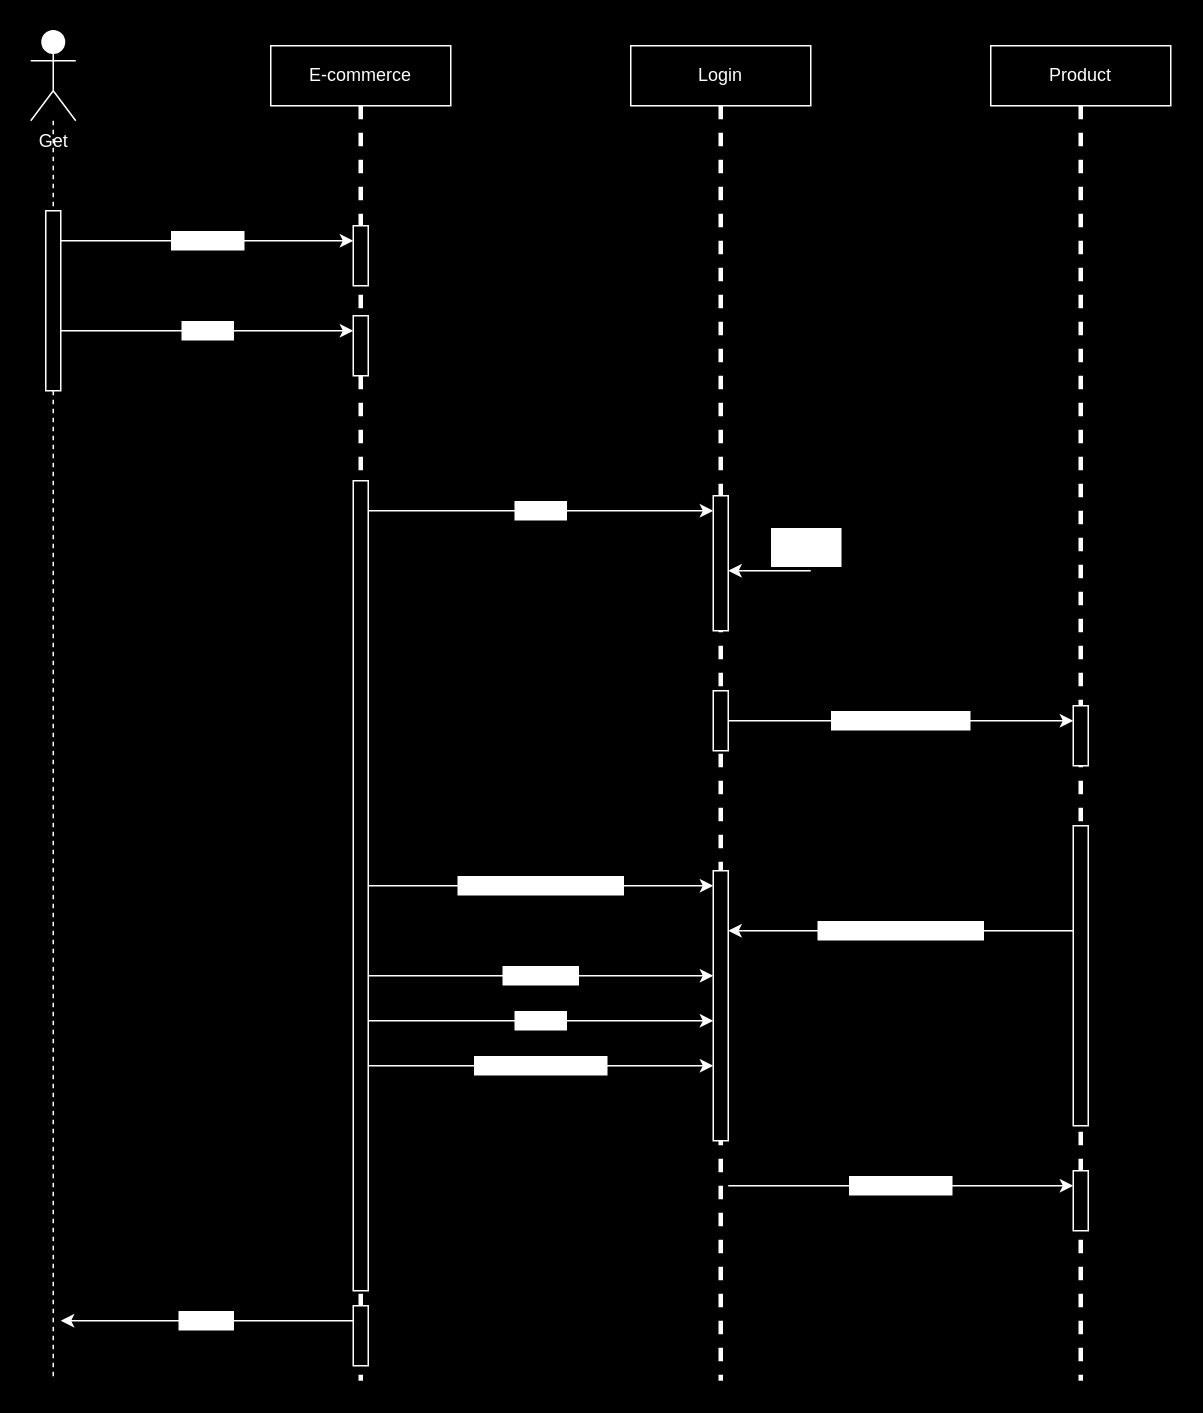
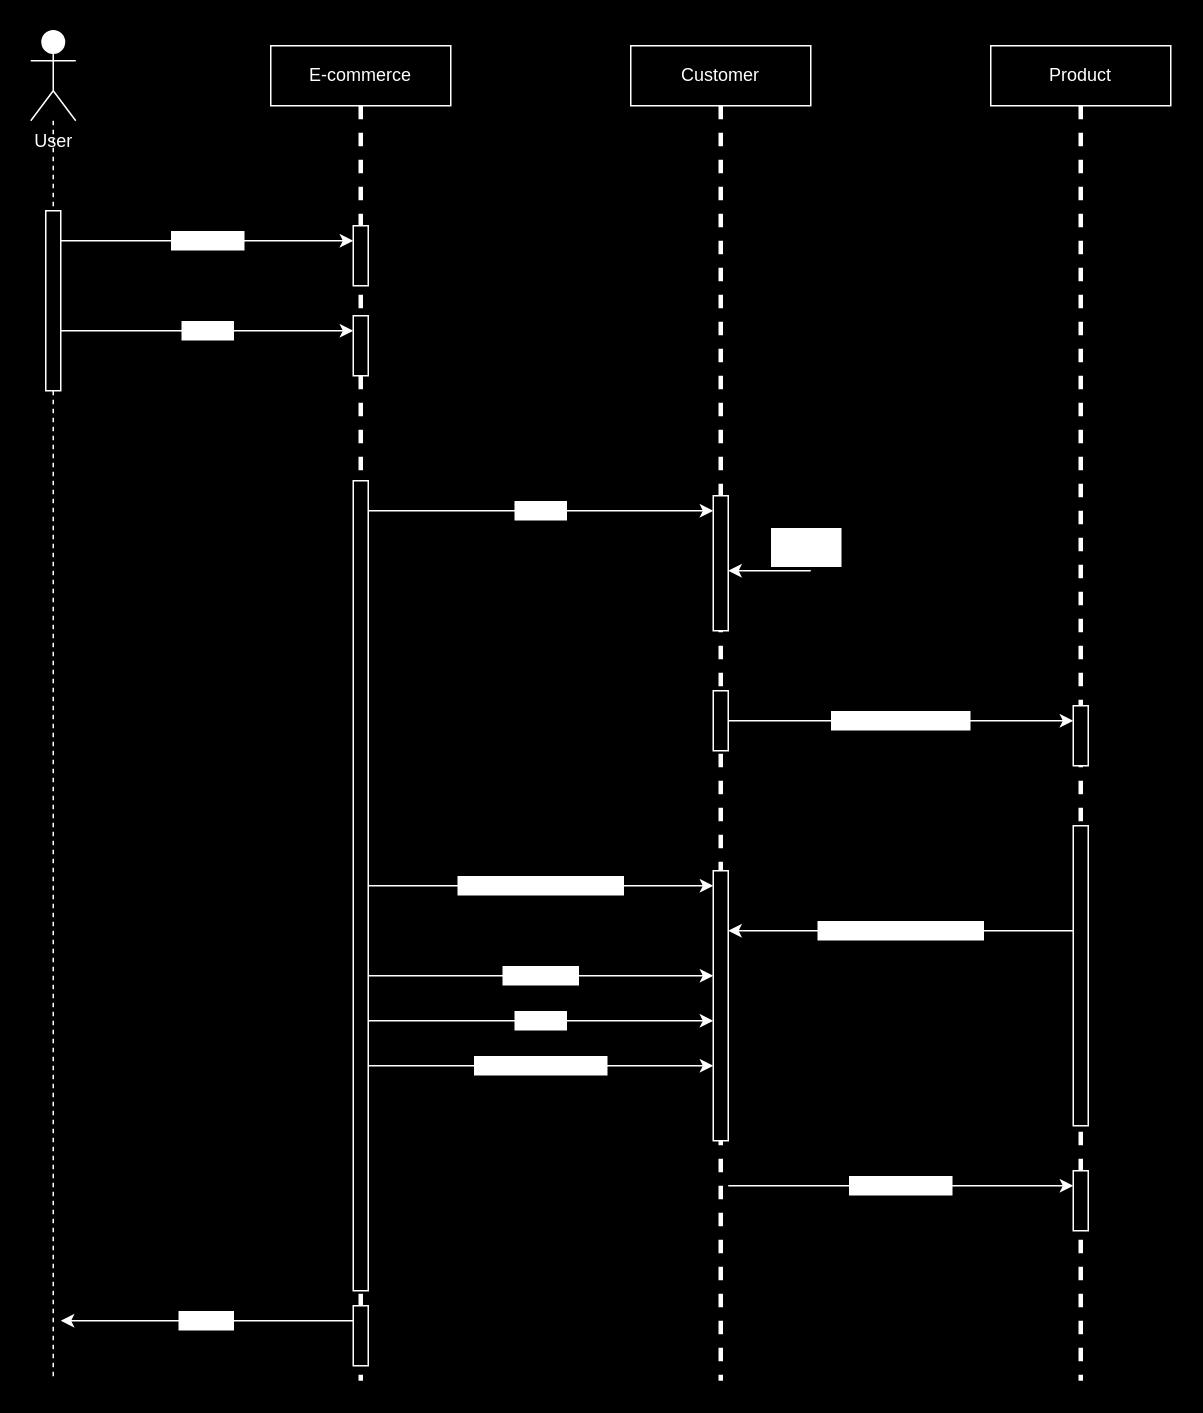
node "Login": label "Login" -> "Customer"
node "Get": label "Get" -> "User"
